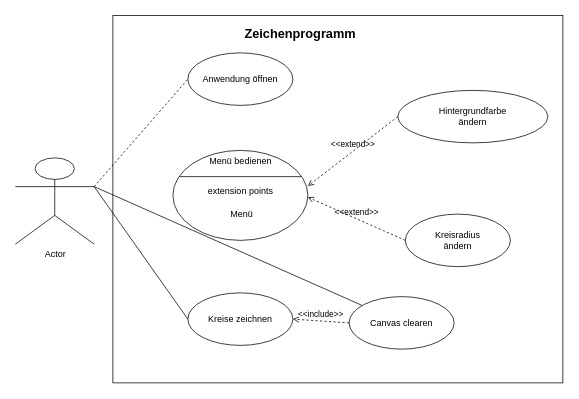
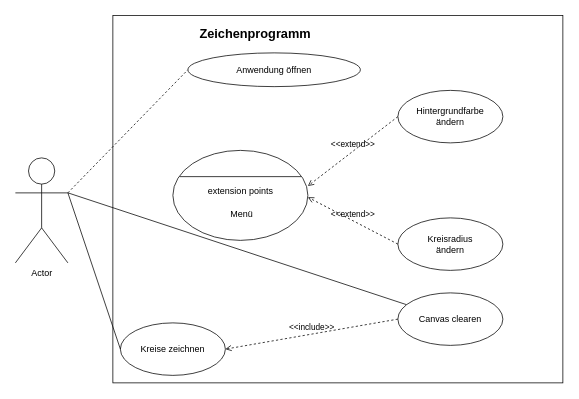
node "Zeichenprogramm": moved (300, 34) -> (255, 34)
node "Anwendung öffnen": size 105x53 -> 173x34
node "Hintergrundfarbe ändern": size 150x53 -> 105x53
node "Menü bedienen": removed
node "Actor": size 79x86 -> 53x105
node "Kreisradius ändern": moved (458, 240) -> (450, 244)
node "Kreise zeichnen": moved (240, 319) -> (173, 349)
node "Canvas clearen": moved (402, 323) -> (450, 319)
